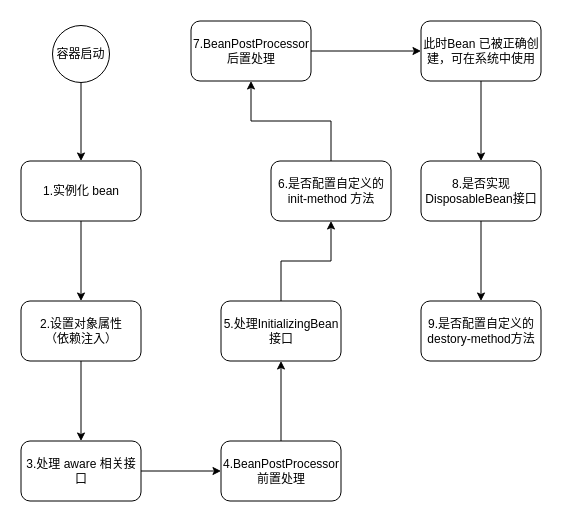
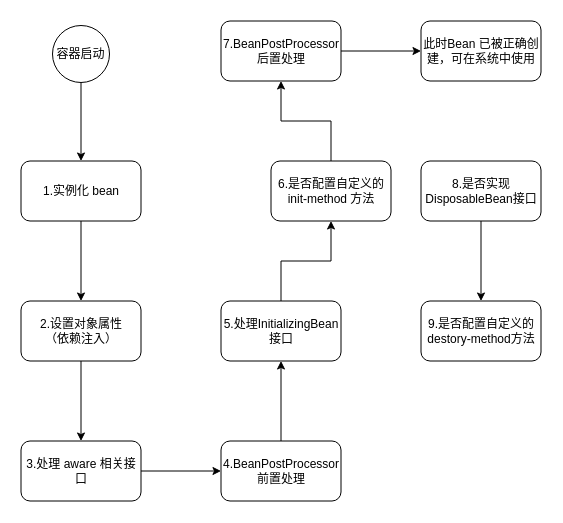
node "7.BeanPostProcessor 后置处理": moved (251, 51) -> (281, 51)
edge "此时Bean 已被正确创建，可在系统中使用" -> "8.是否实现DisposableBean接口": removed
